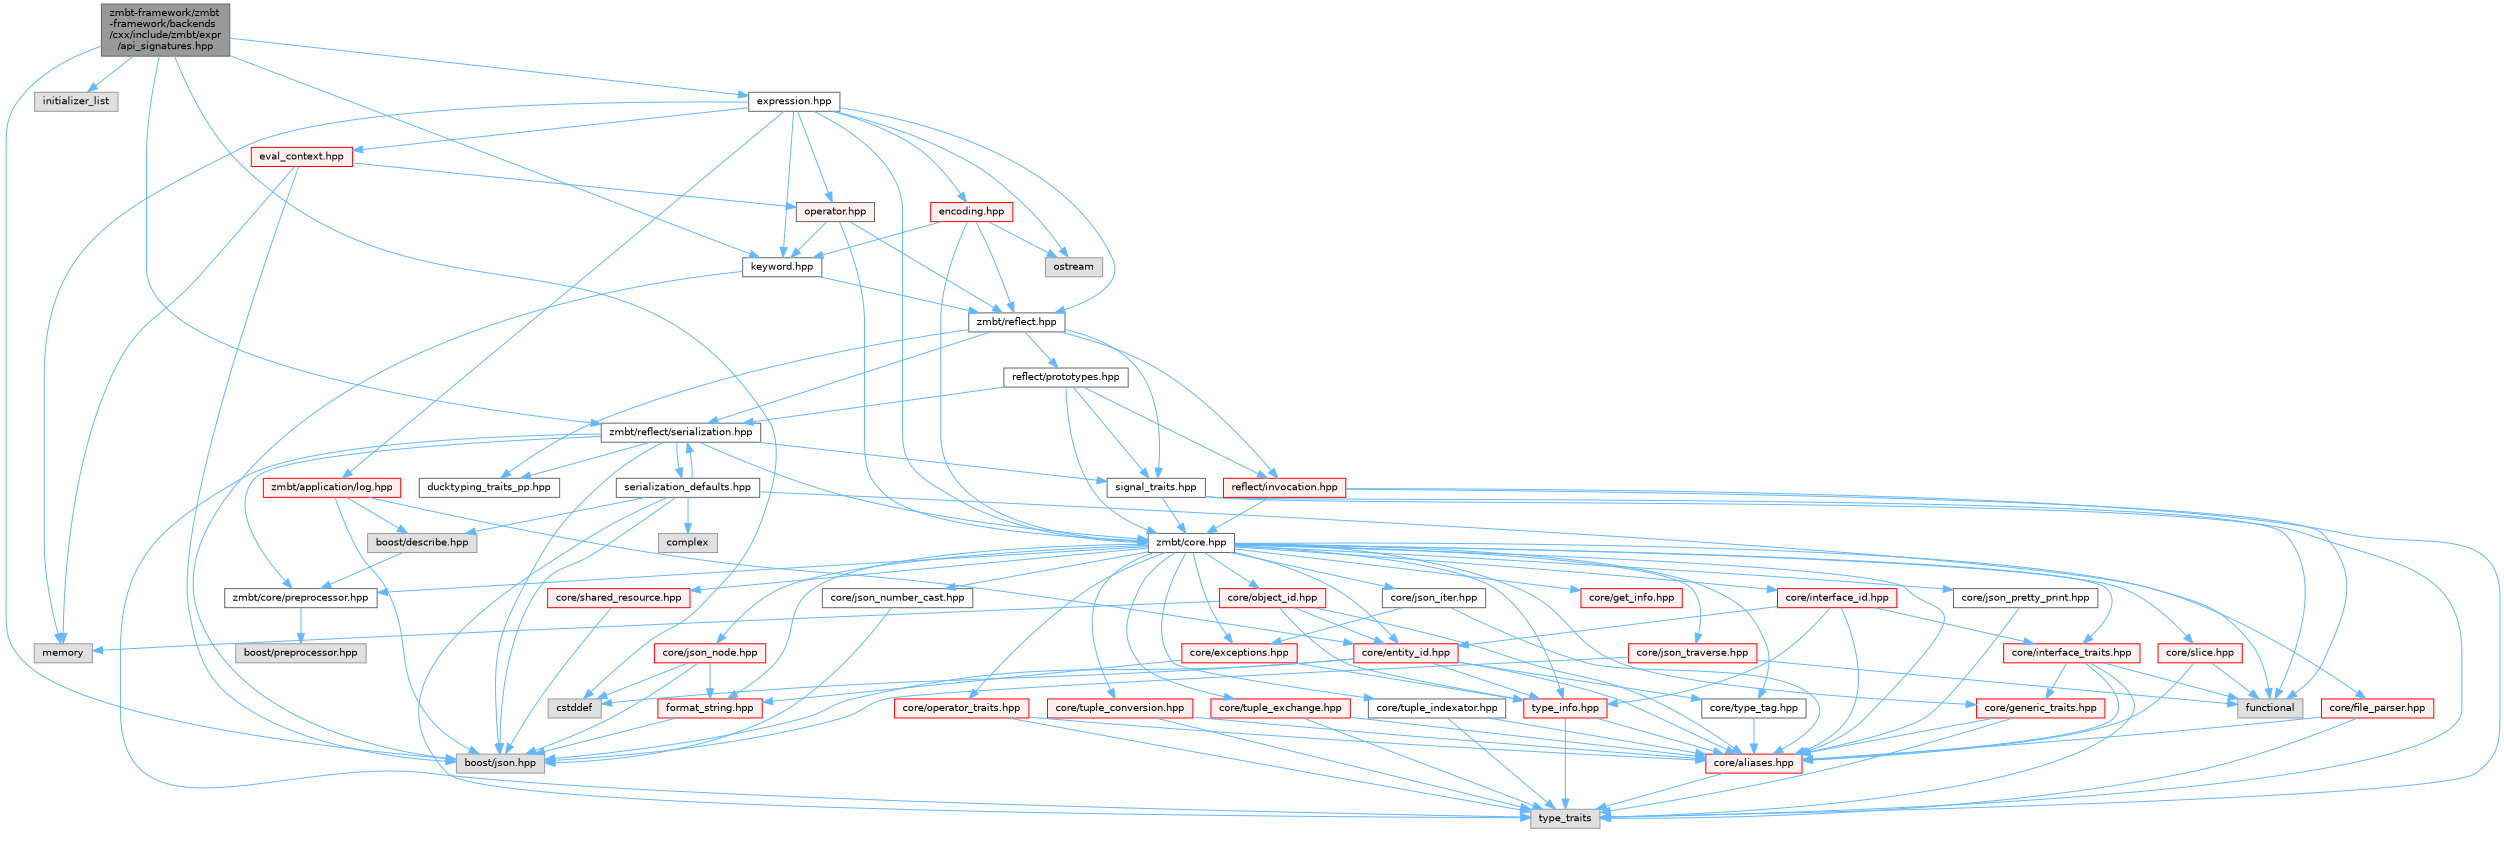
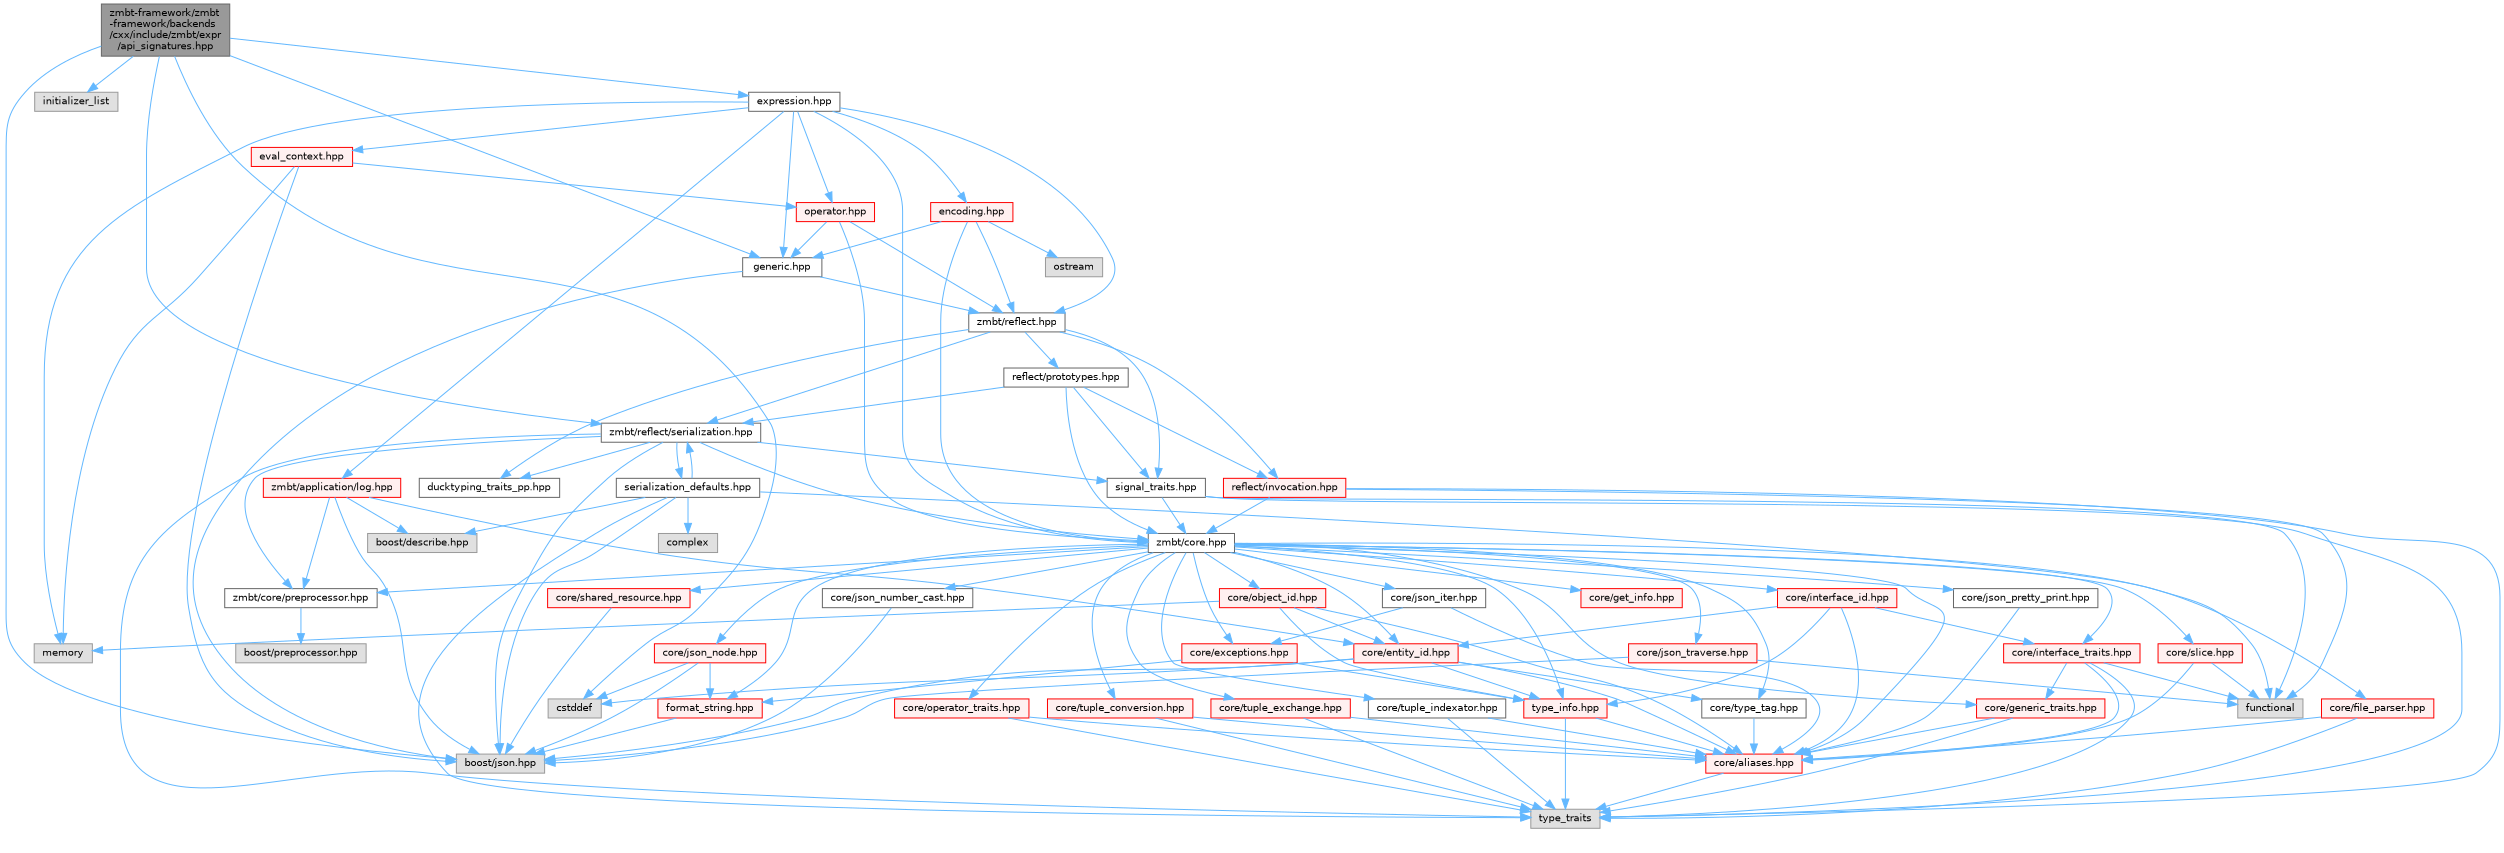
edge "expression.hpp" -> "ostream": removed
node "operator.hpp": color grey40 -> red
node "keyword.hpp": label "keyword.hpp" -> "generic.hpp"
edge "boost/describe.hpp" -> "zmbt/core/preprocessor.hpp": now "zmbt/application/log.hpp" -> "zmbt/core/preprocessor.hpp"
